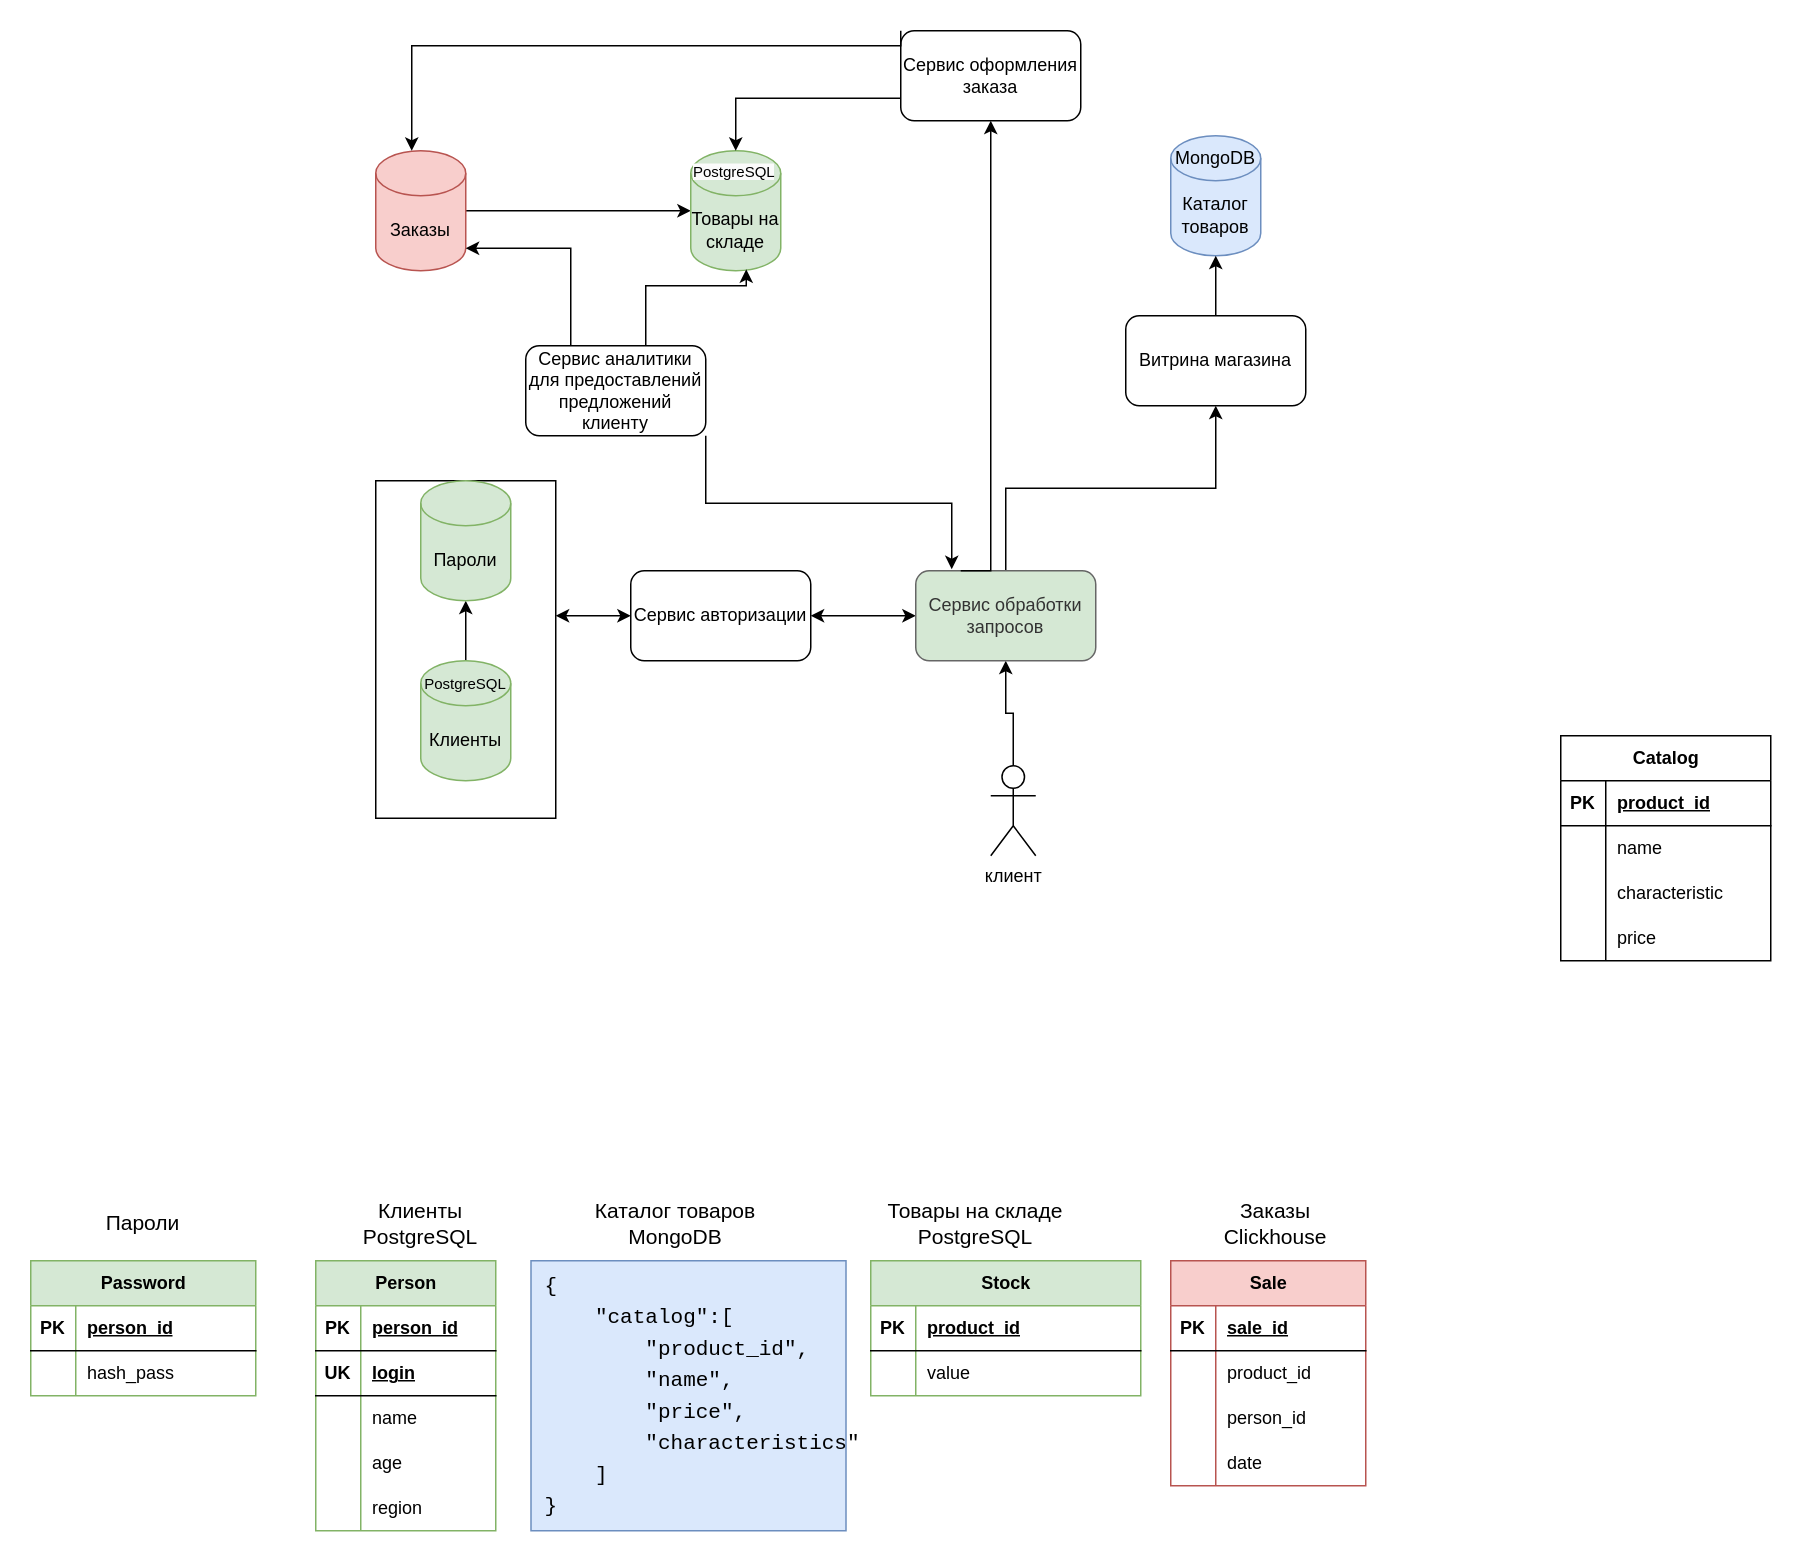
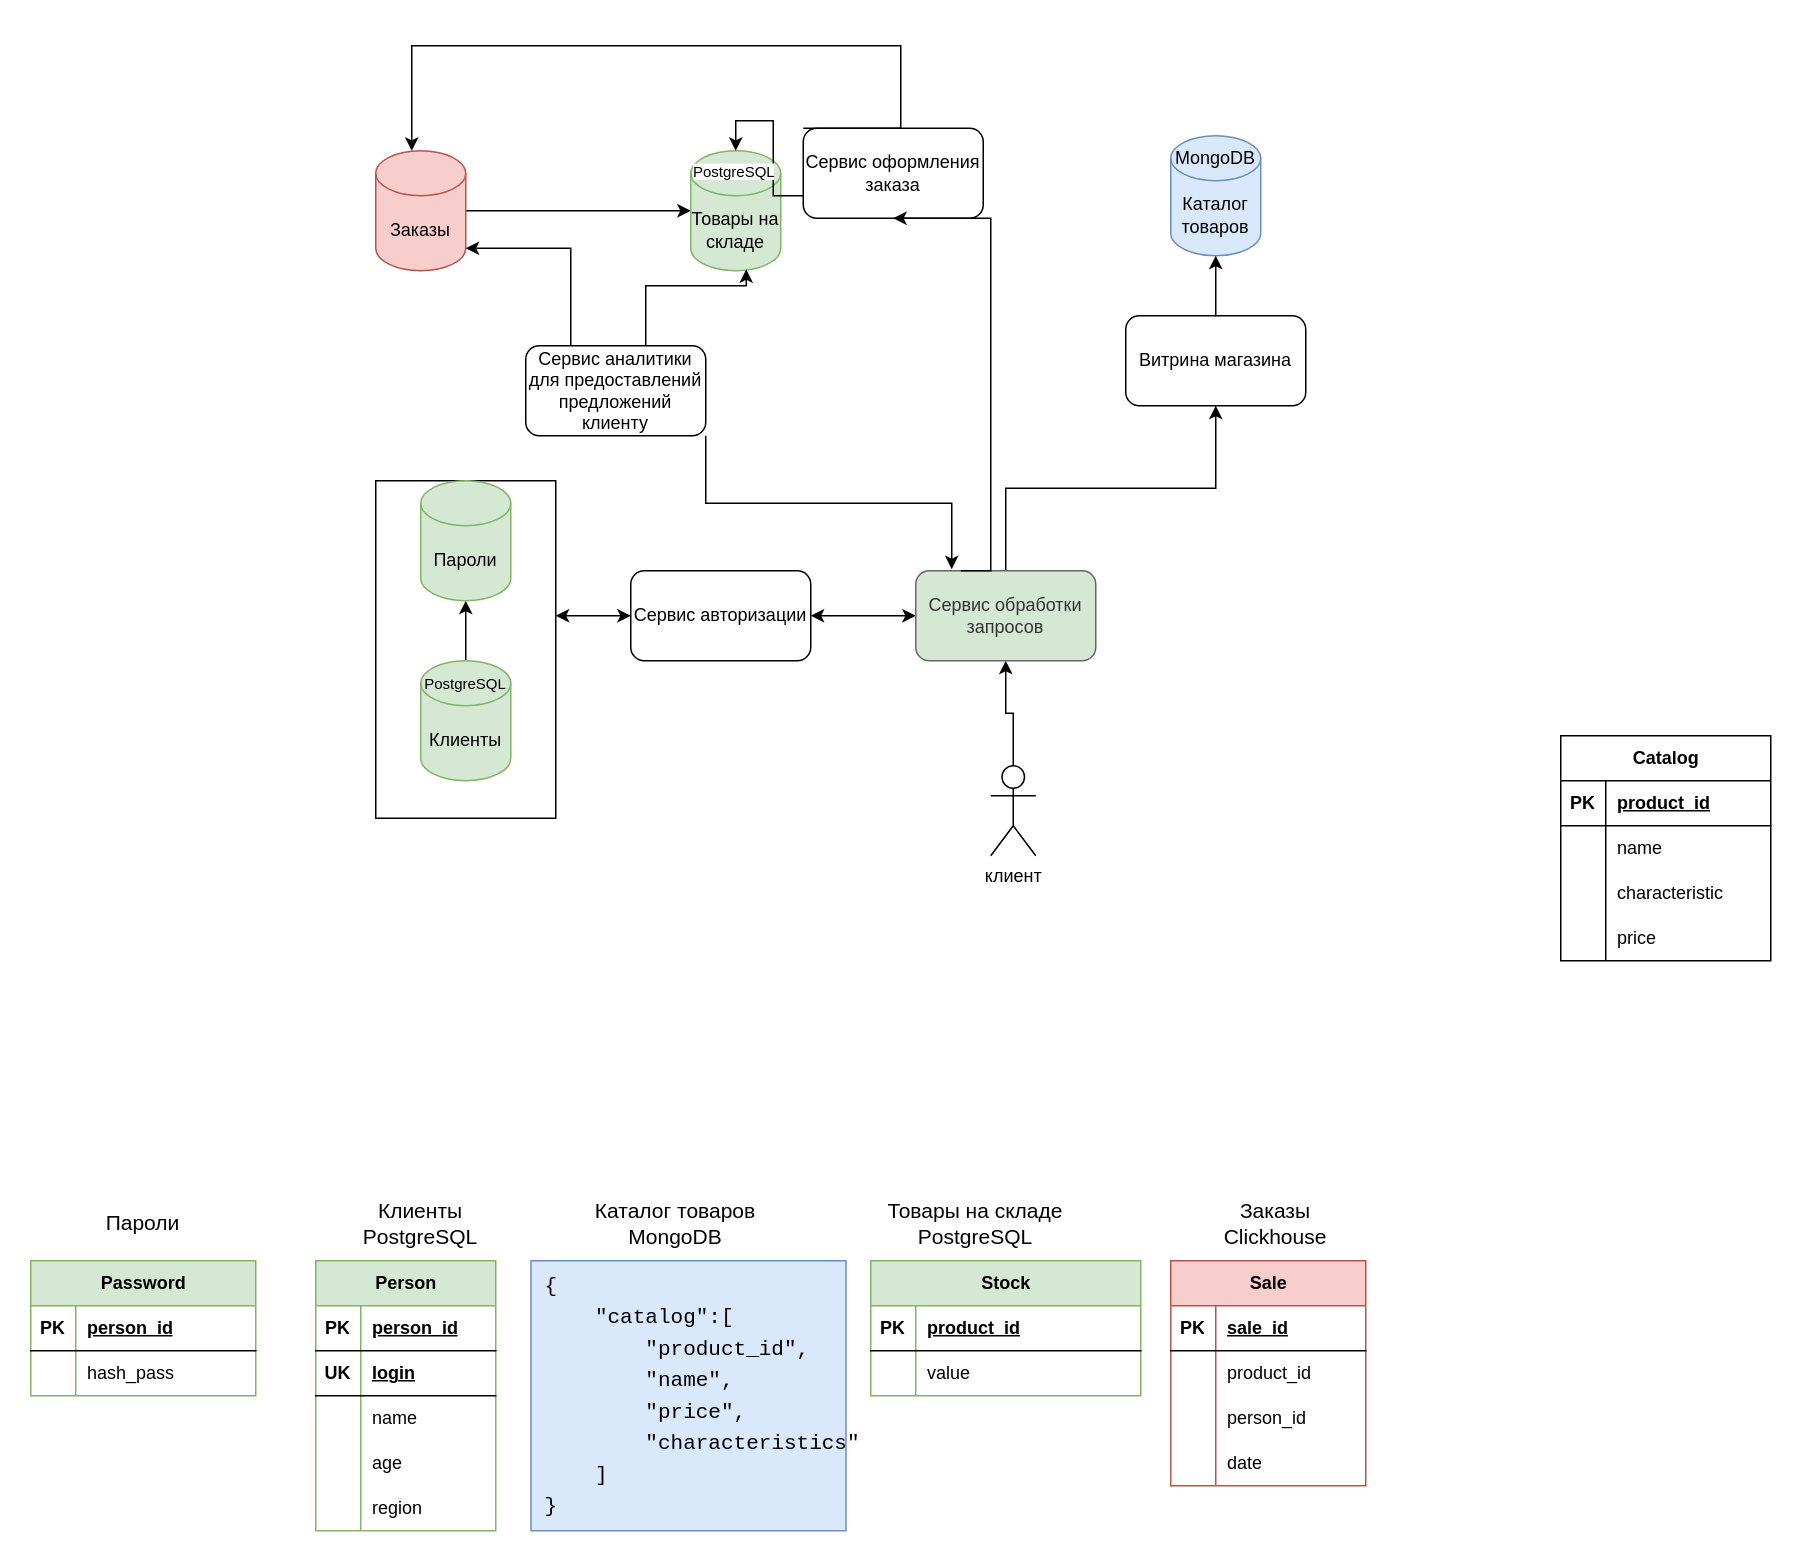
node "Сервис оформления заказа": moved (991, 76) -> (893, 173)
